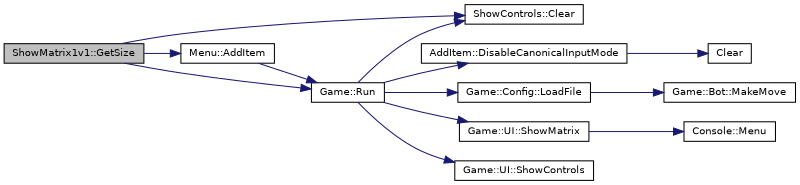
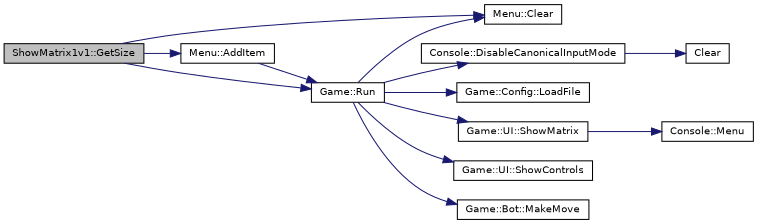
node "ShowControls::Clear": label "ShowControls::Clear" -> "Menu::Clear"
node "AddItem::DisableCanonicalInputMode": label "AddItem::DisableCanonicalInputMode" -> "Console::DisableCanonicalInputMode"
edge "Game::Config::LoadFile" -> "Game::Bot::MakeMove": now "Game::Run" -> "Game::Bot::MakeMove"
